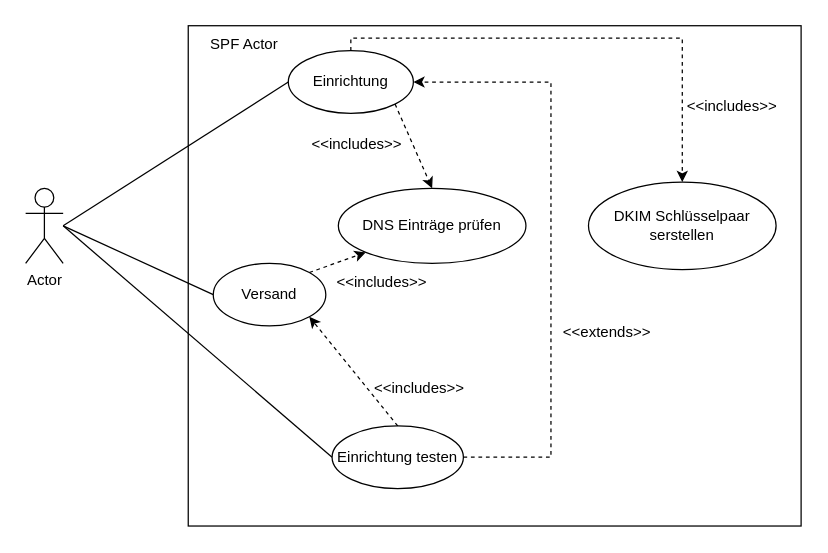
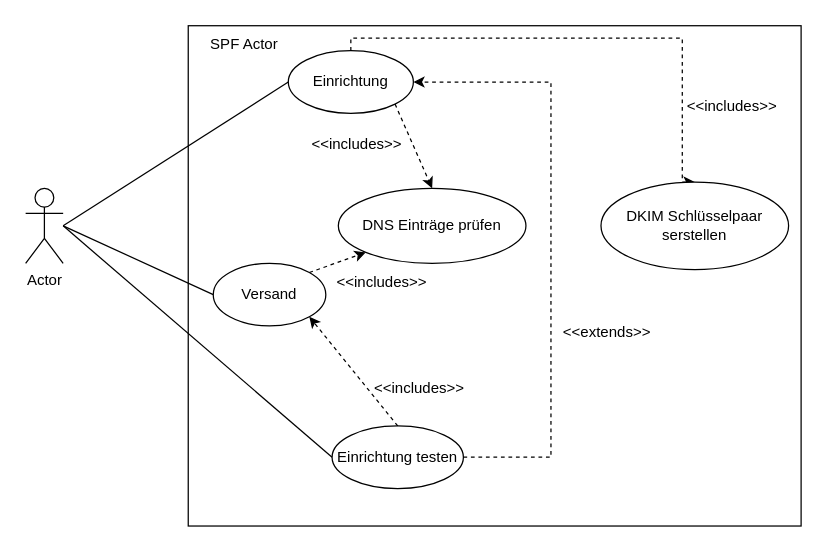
node "DKIM Schlüsselpaar serstellen": moved (682, 226) -> (694, 226)
